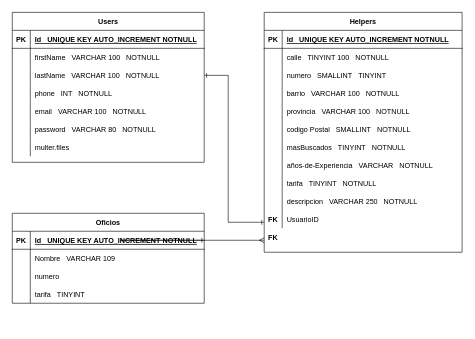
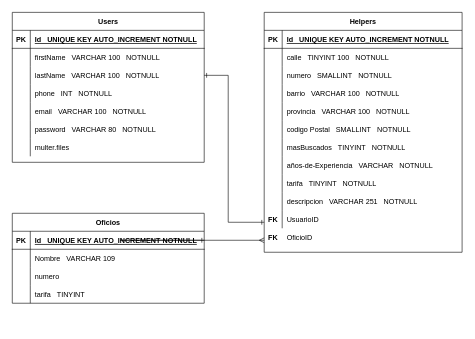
node "numero SMALLINT TINYINT": label "numero SMALLINT TINYINT" -> "numero SMALLINT NOTNULL"
node "descripcion VARCHAR 250 NOTNULL": label "descripcion VARCHAR 250 NOTNULL" -> "descripcion VARCHAR 251 NOTNULL"
node "OficioID": added
